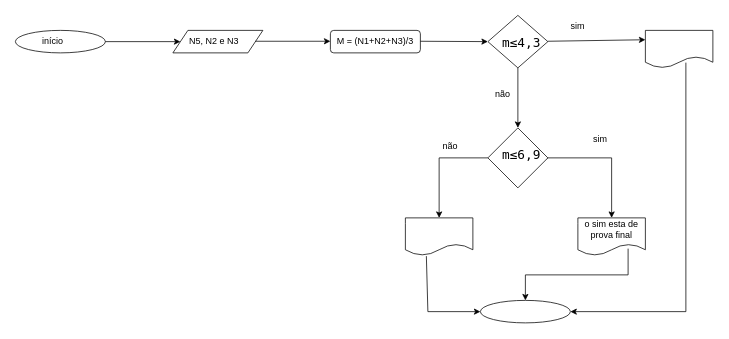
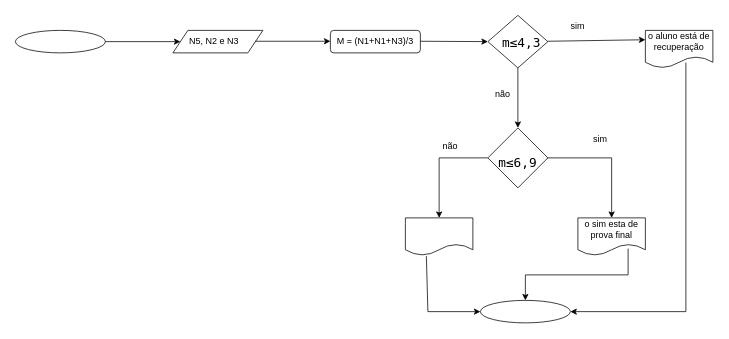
node "início": removed
node "M = (N1+N2+N3)/3": label "M = (N1+N2+N3)/3" -> "M = (N1+N1+N3)/3"
node "o aluno está de recuperação": added
node "m≤6,9": moved (525, 162) -> (522, 169)
